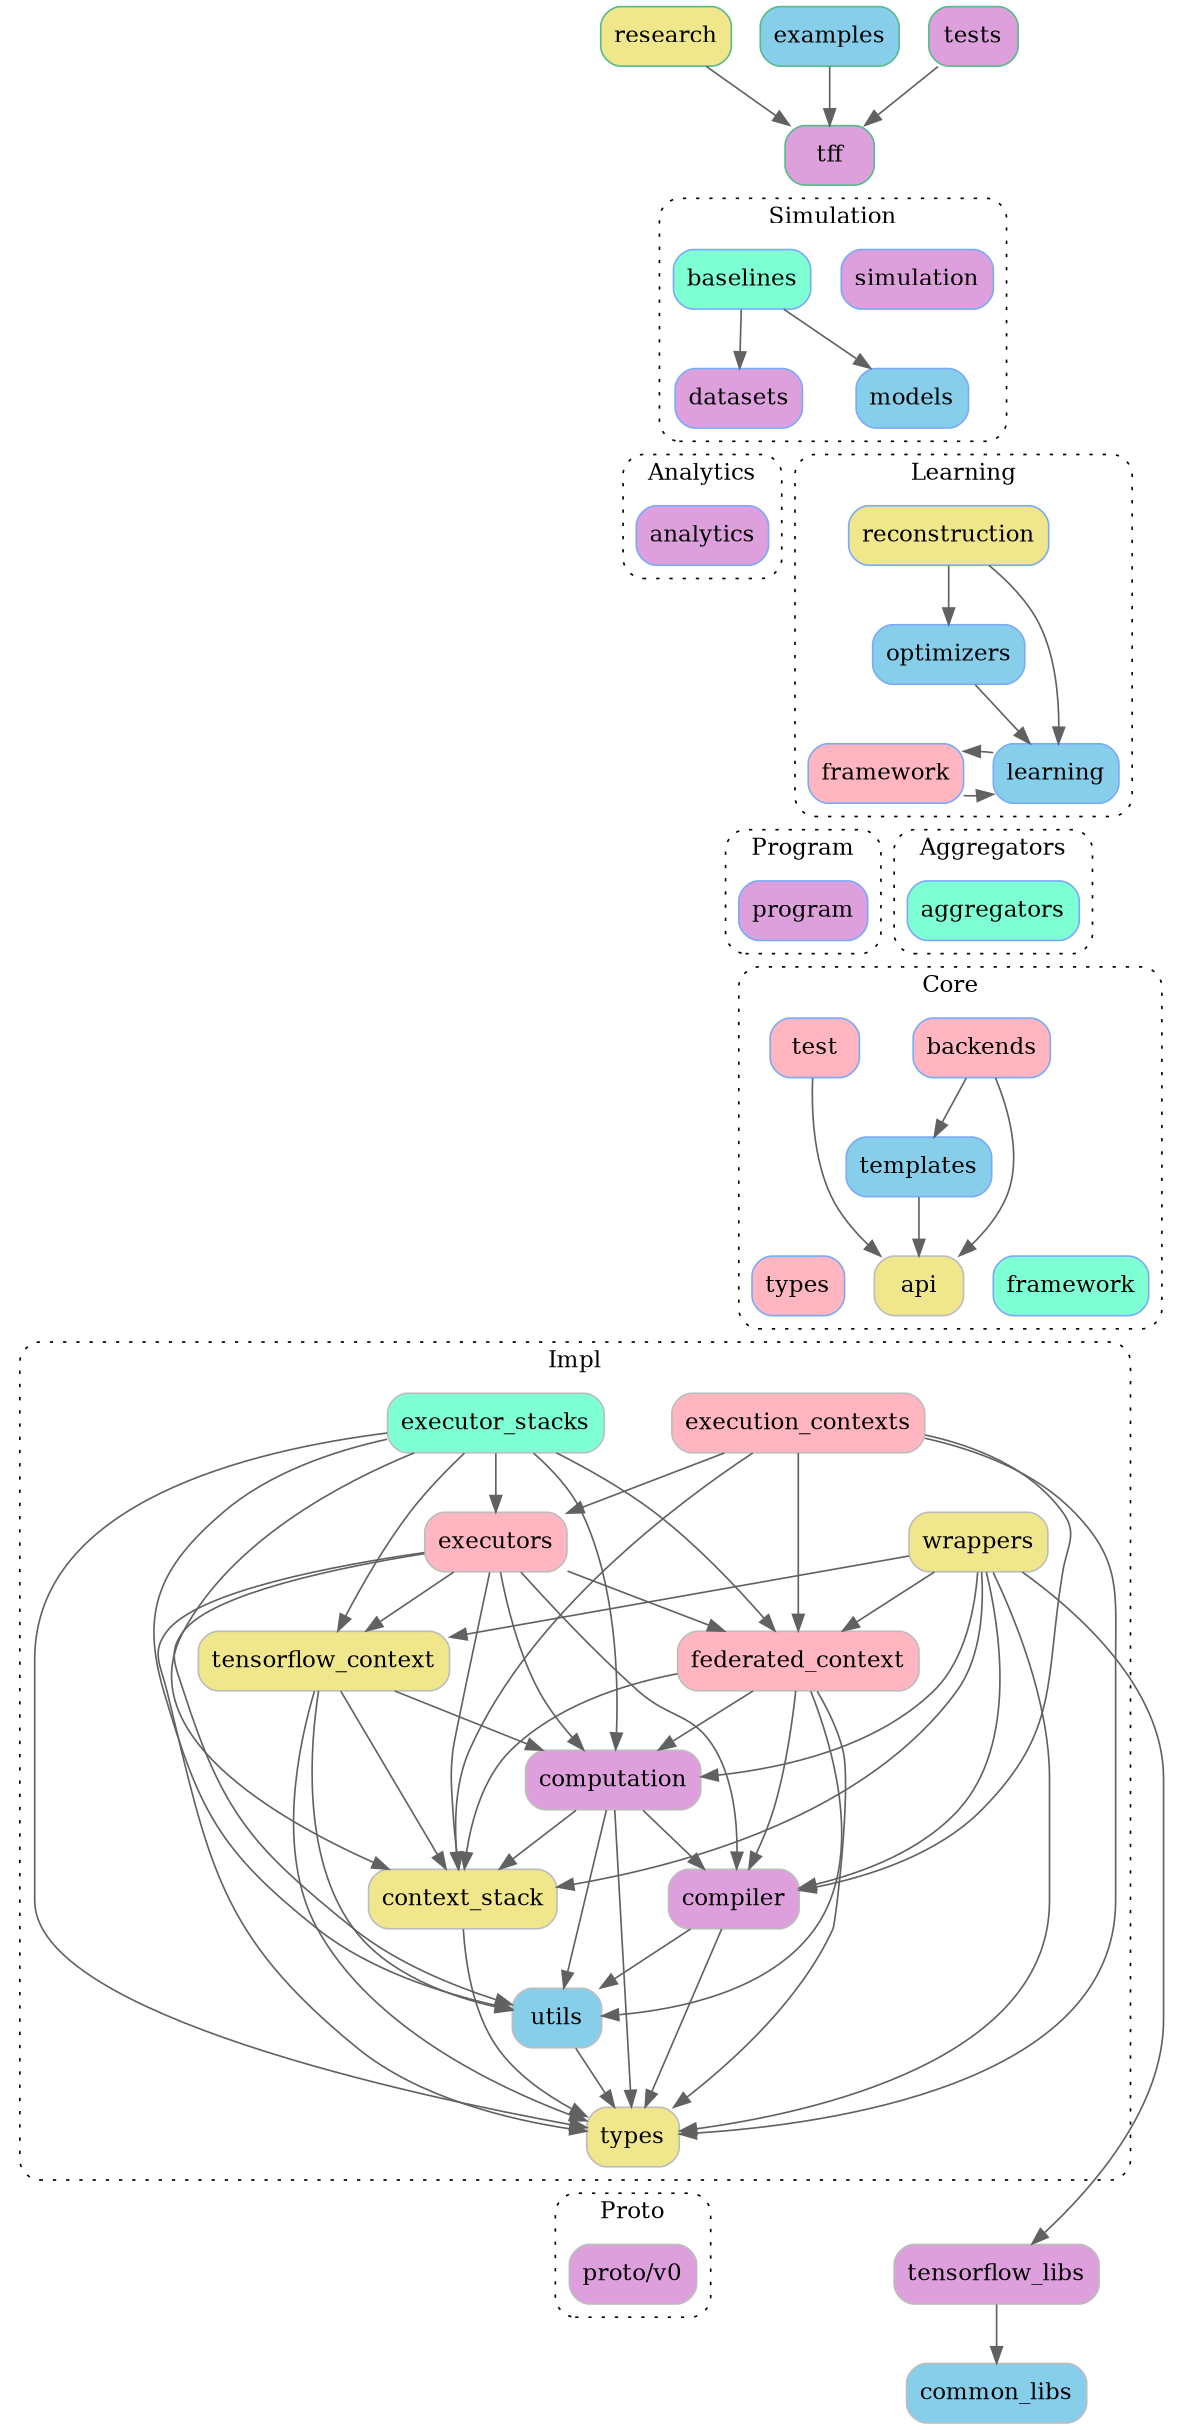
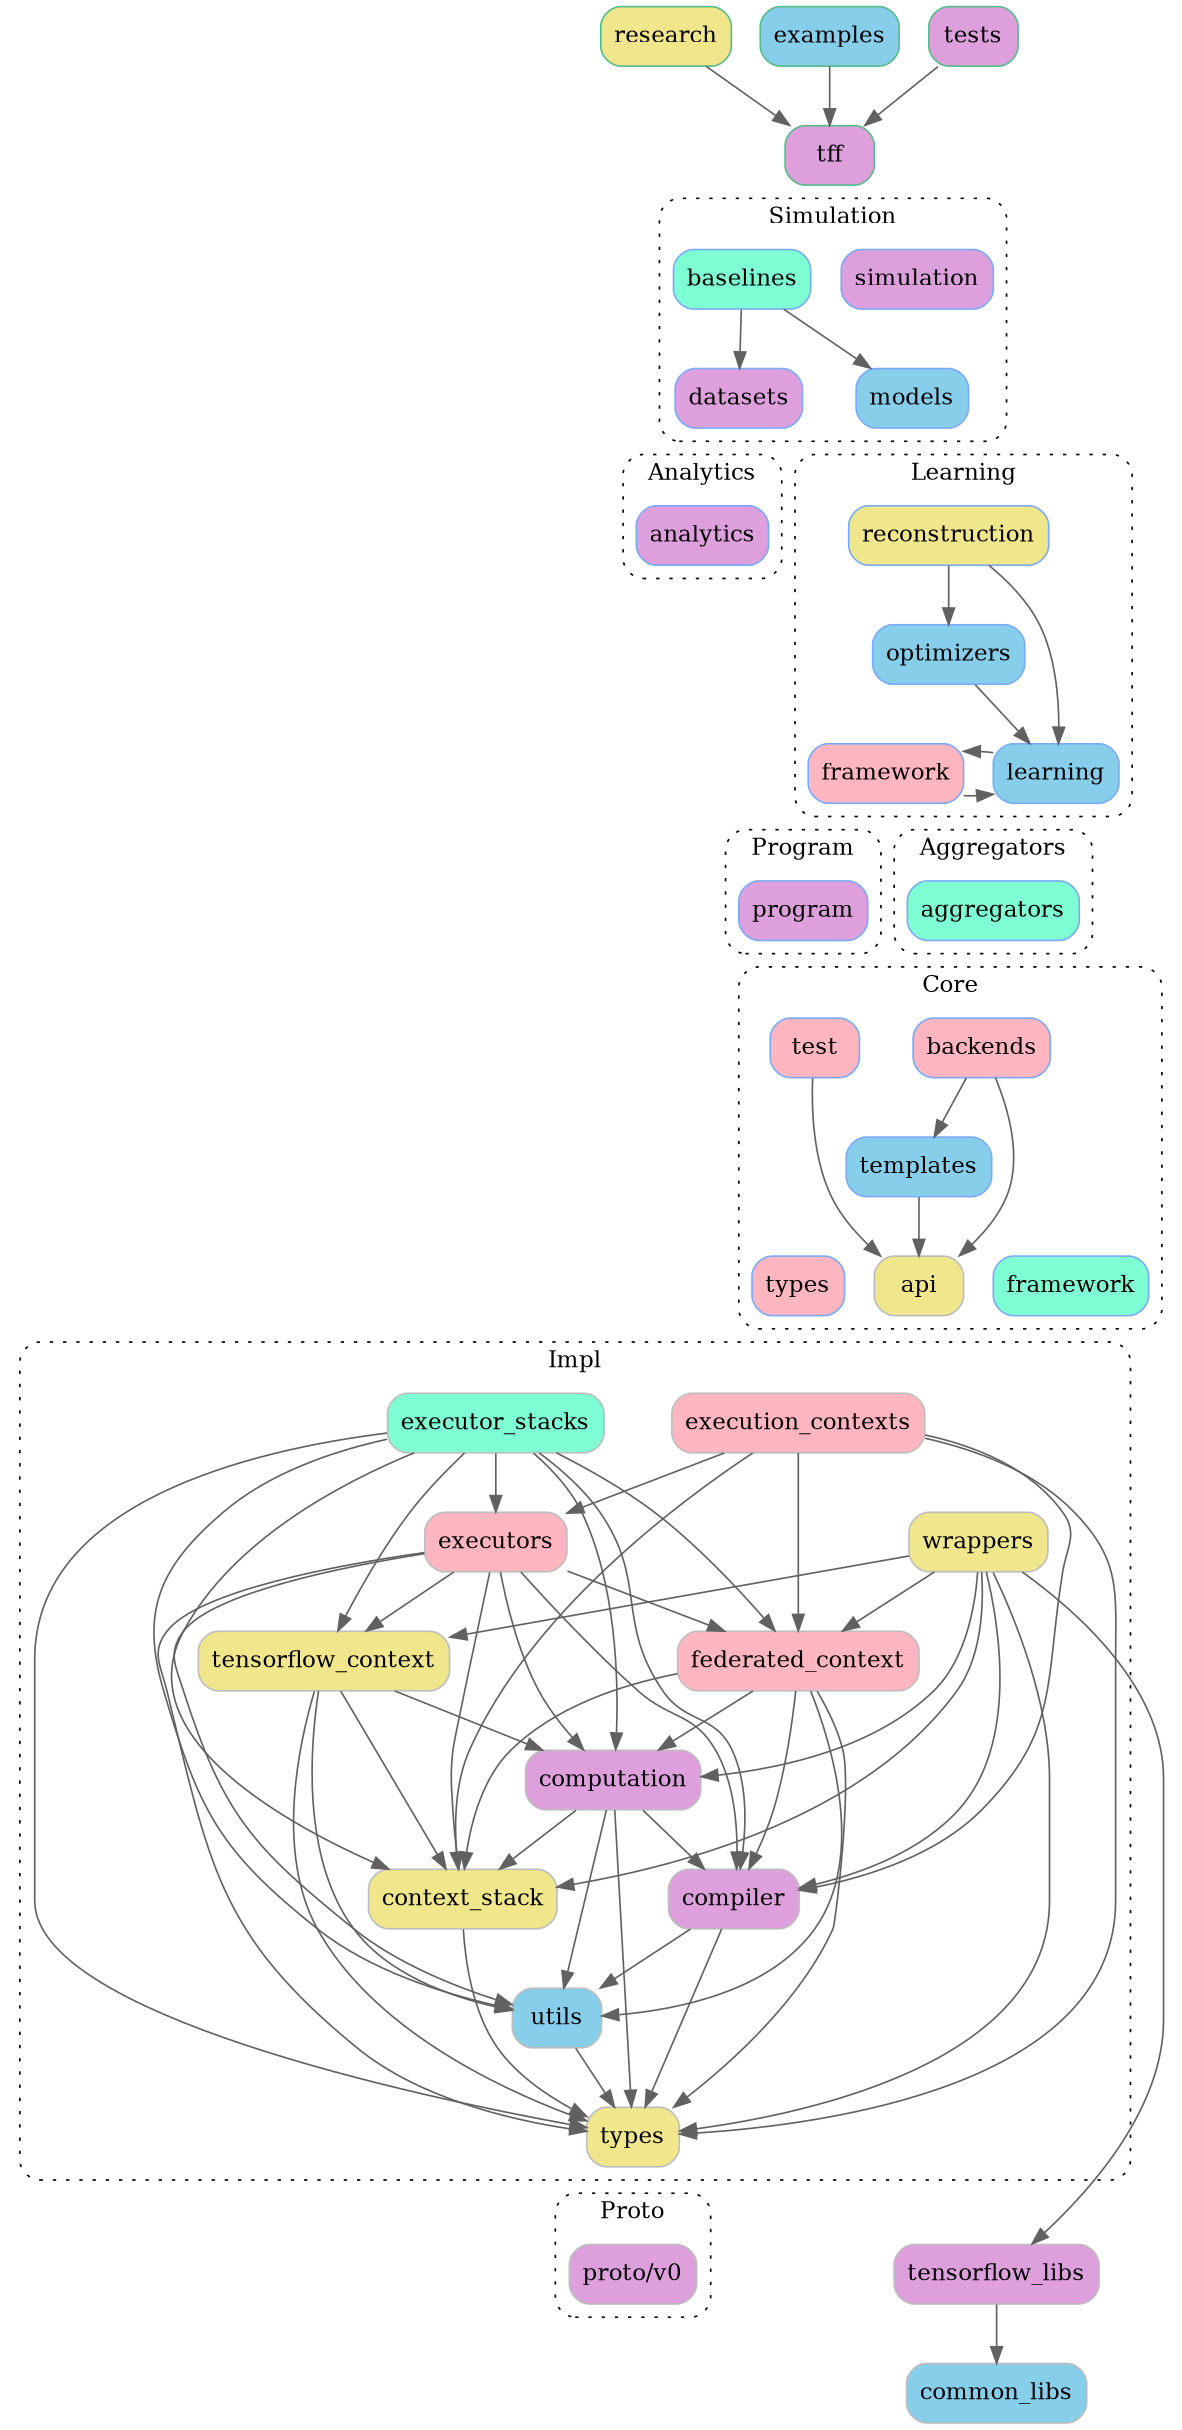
edge "executor_stacks" -> "compiler": added
